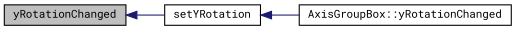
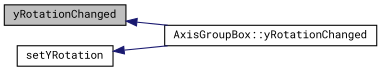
edge "setYRotation" -> "yRotationChanged": now "AxisGroupBox::yRotationChanged" -> "yRotationChanged"
